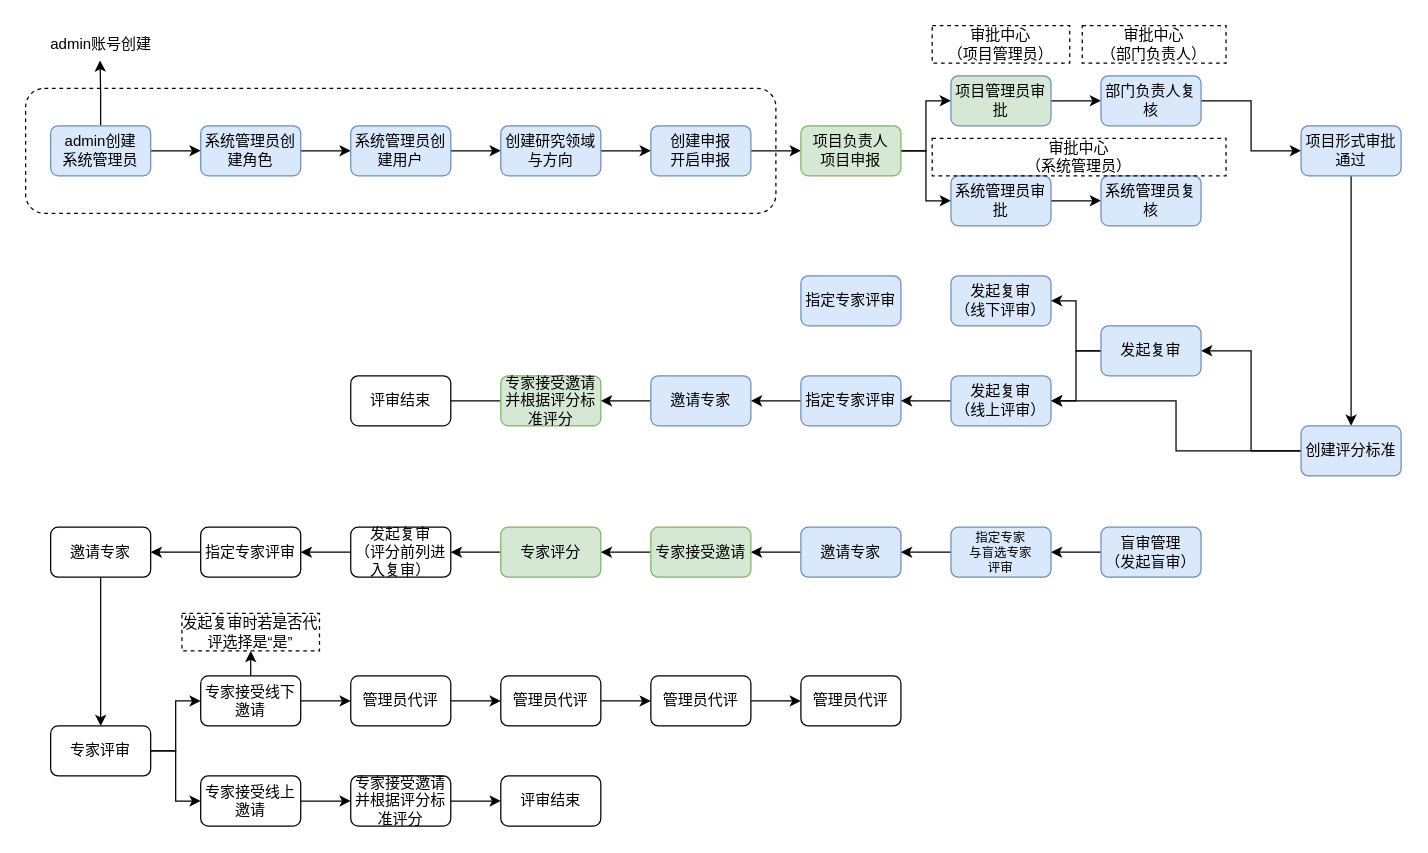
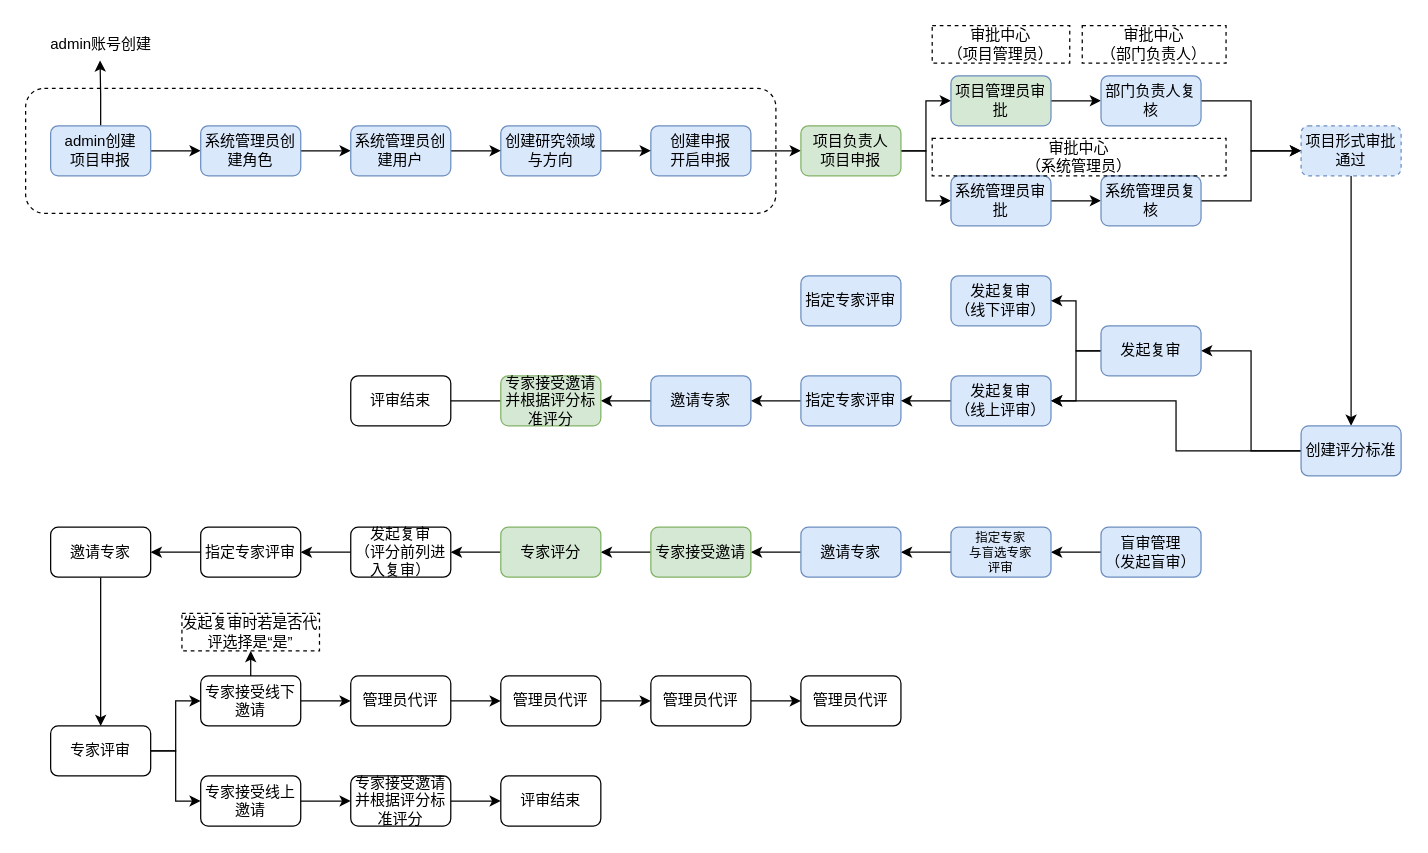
node "admin创建 系统管理员": label "admin创建 系统管理员" -> "admin创建 项目申报"
node "项目形式审批通过": style solid -> dashed
edge "系统管理员复核" -> "项目形式审批通过": added
